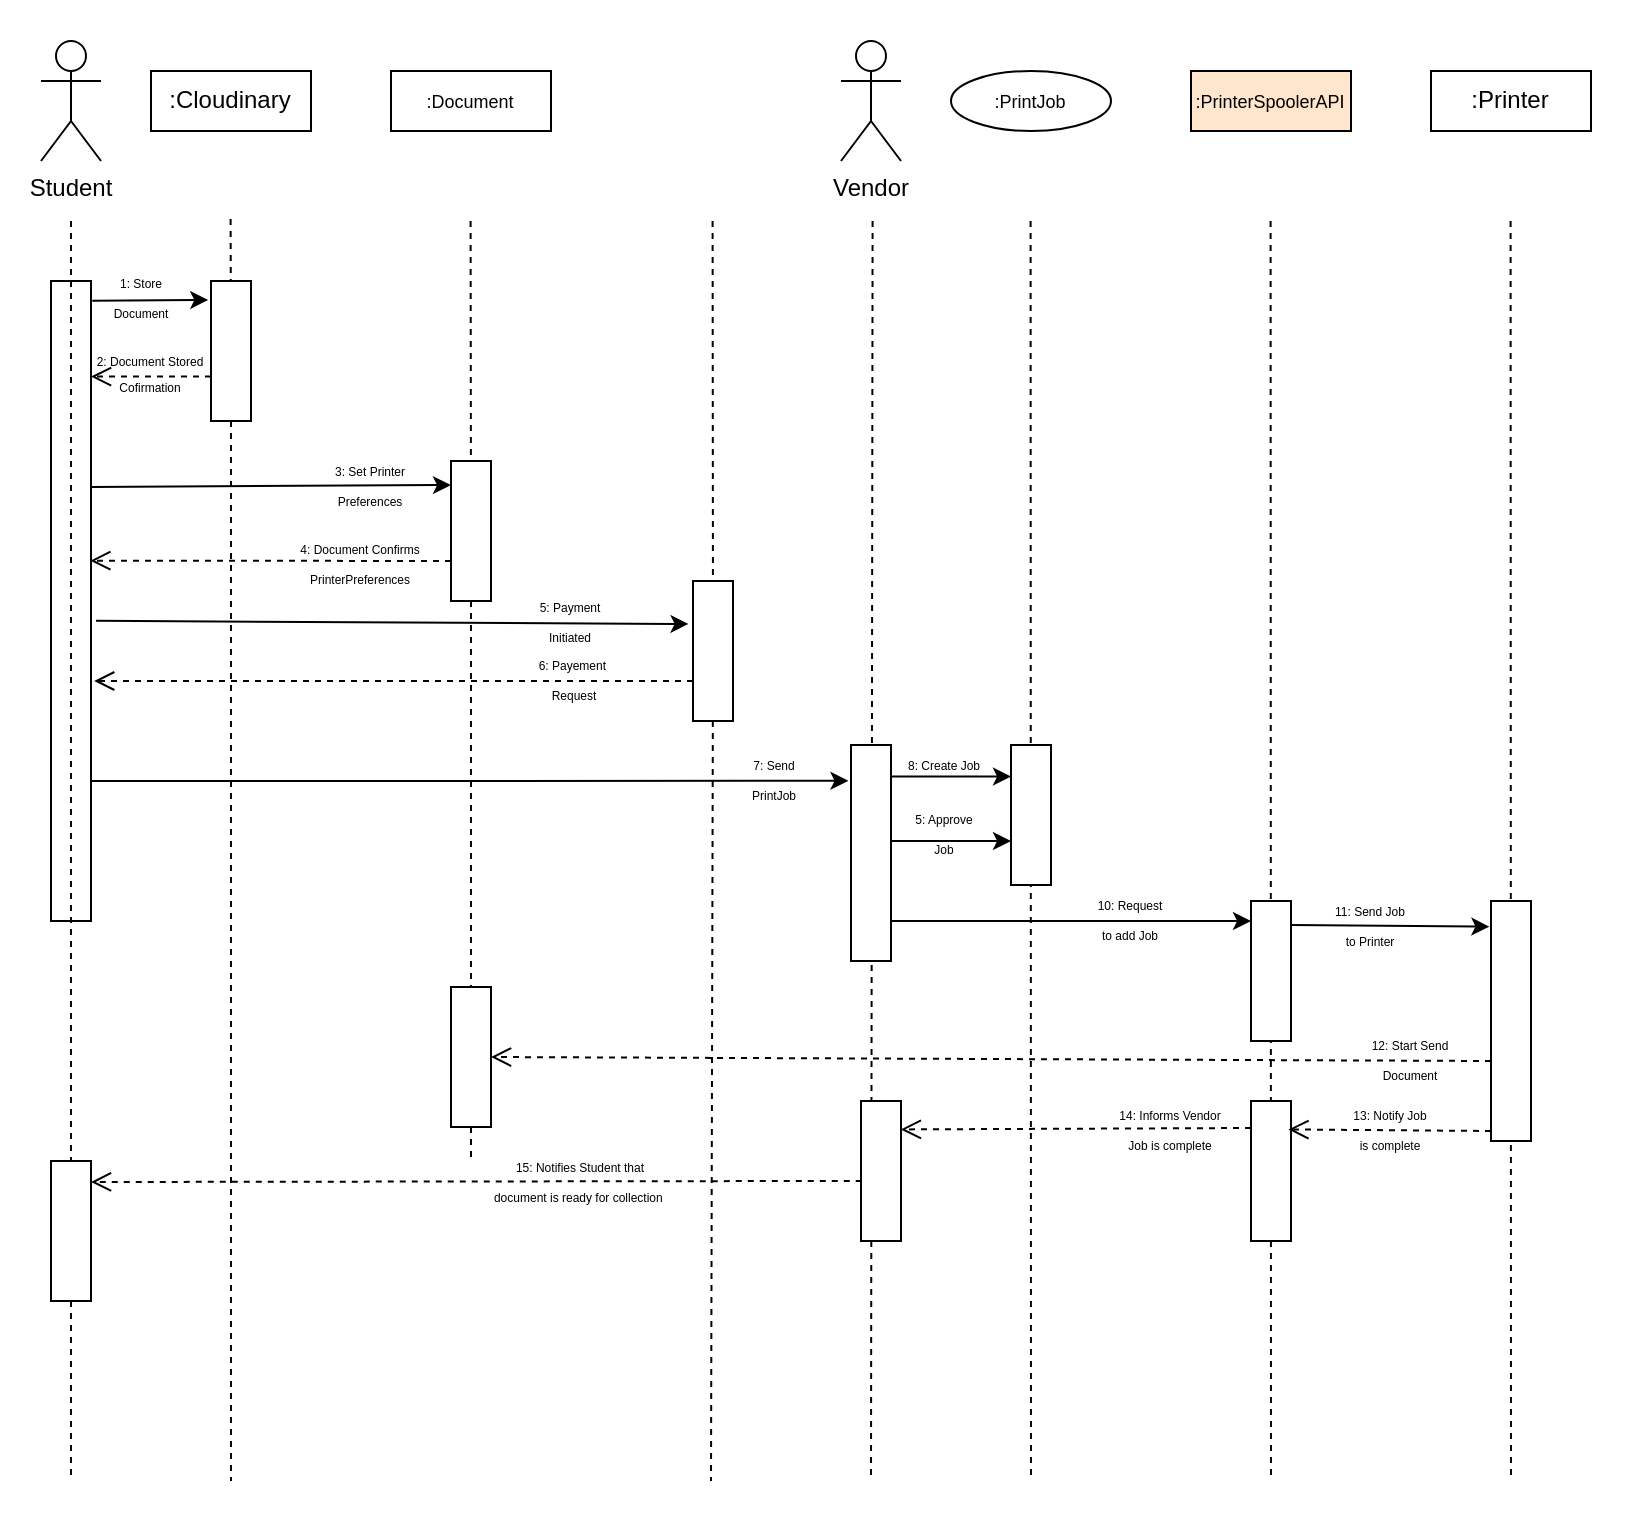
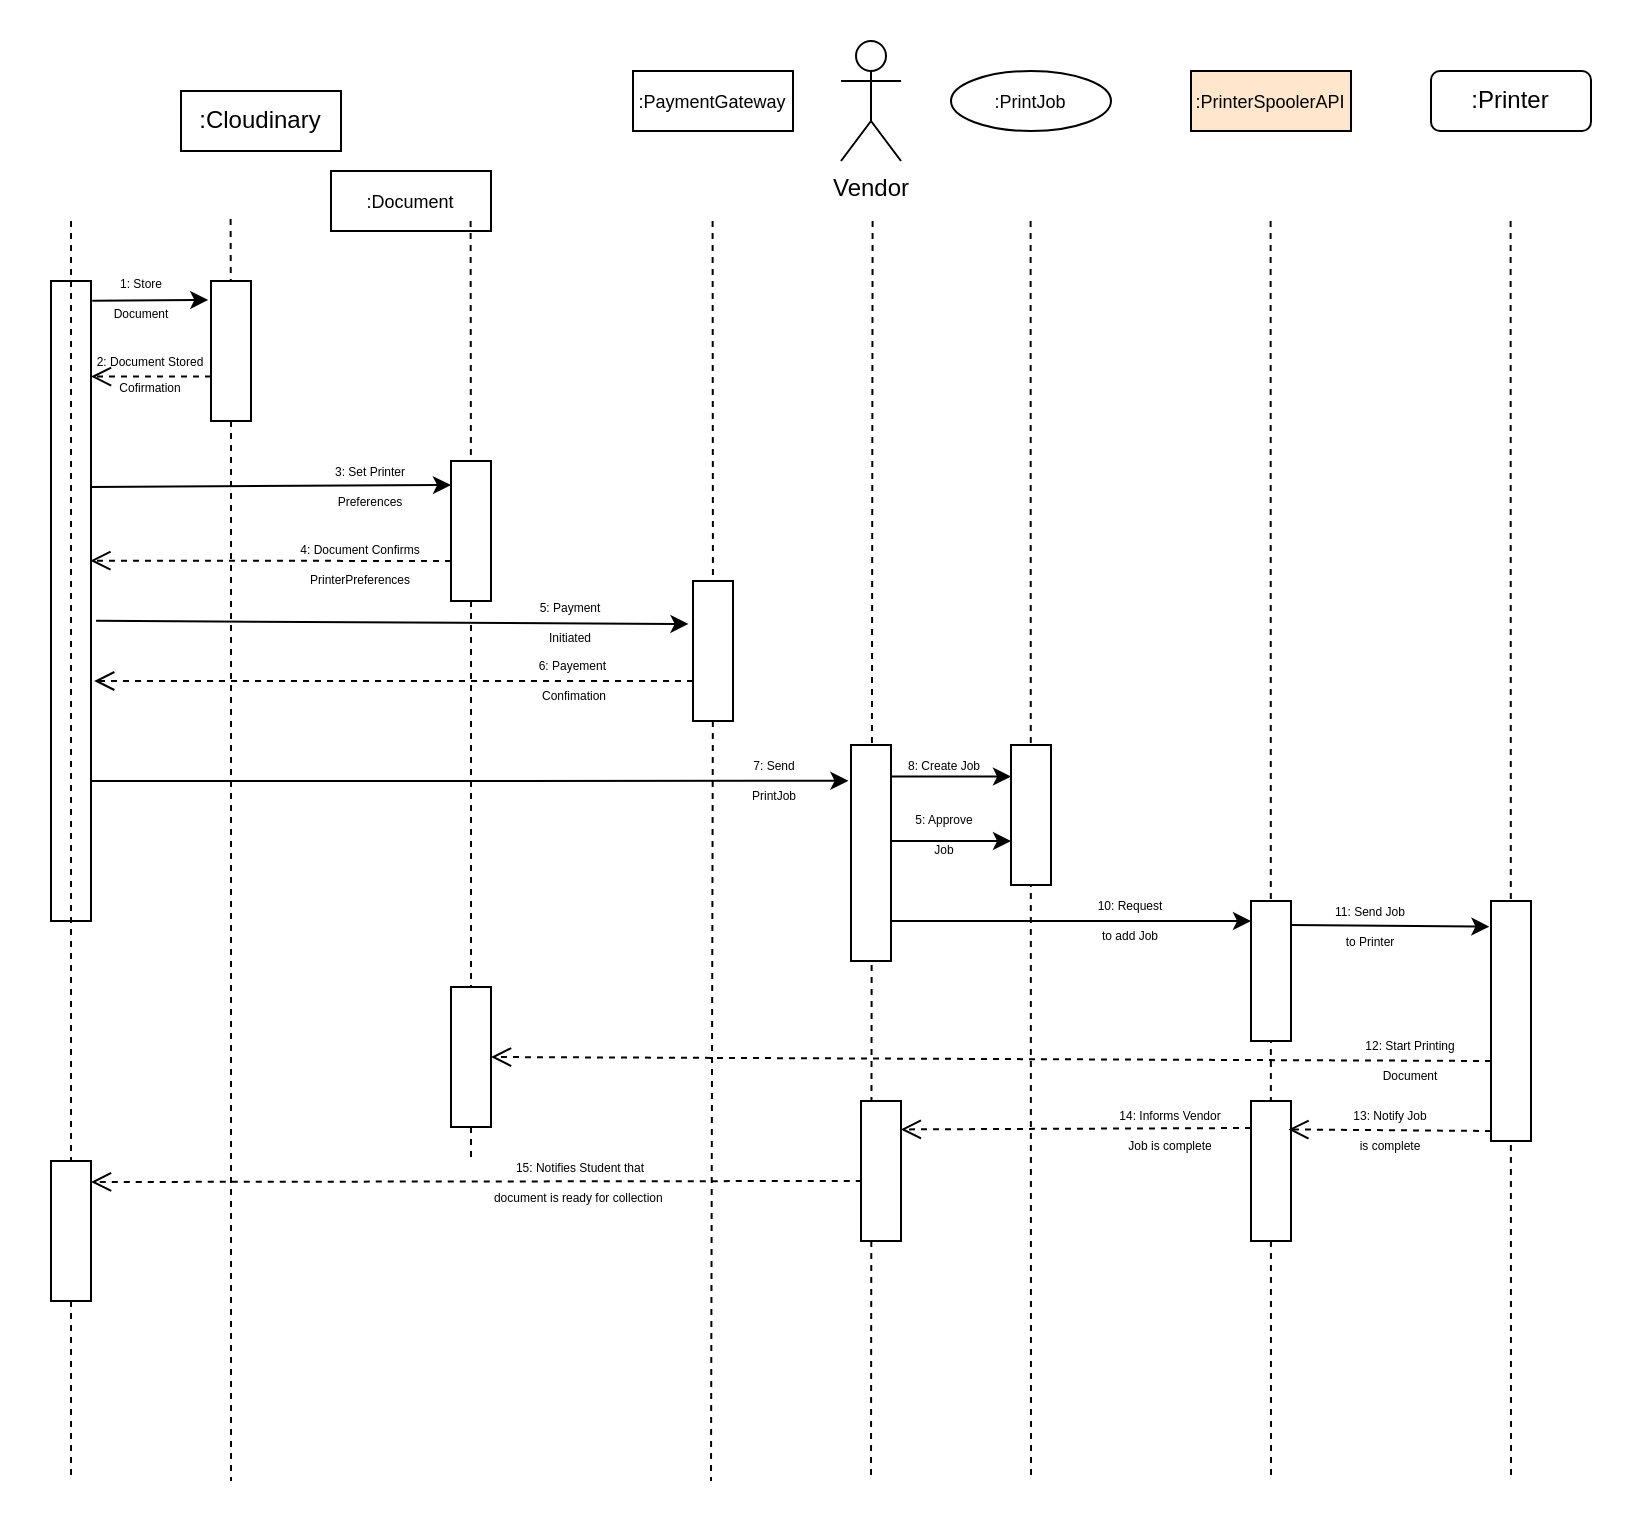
node "Student": removed
node ":Cloudinary": moved (231, 101) -> (261, 121)
node ":Document": moved (471, 101) -> (411, 201)
node ":PaymentGateway": added
node ":Printer": shape rectangle -> rounded rectangle
node "6: Payement Request": label "6: Payement Request" -> "6: Payement Confimation"
node "12: Start Send Document": label "12: Start Send Document" -> "12: Start Printing Document"
